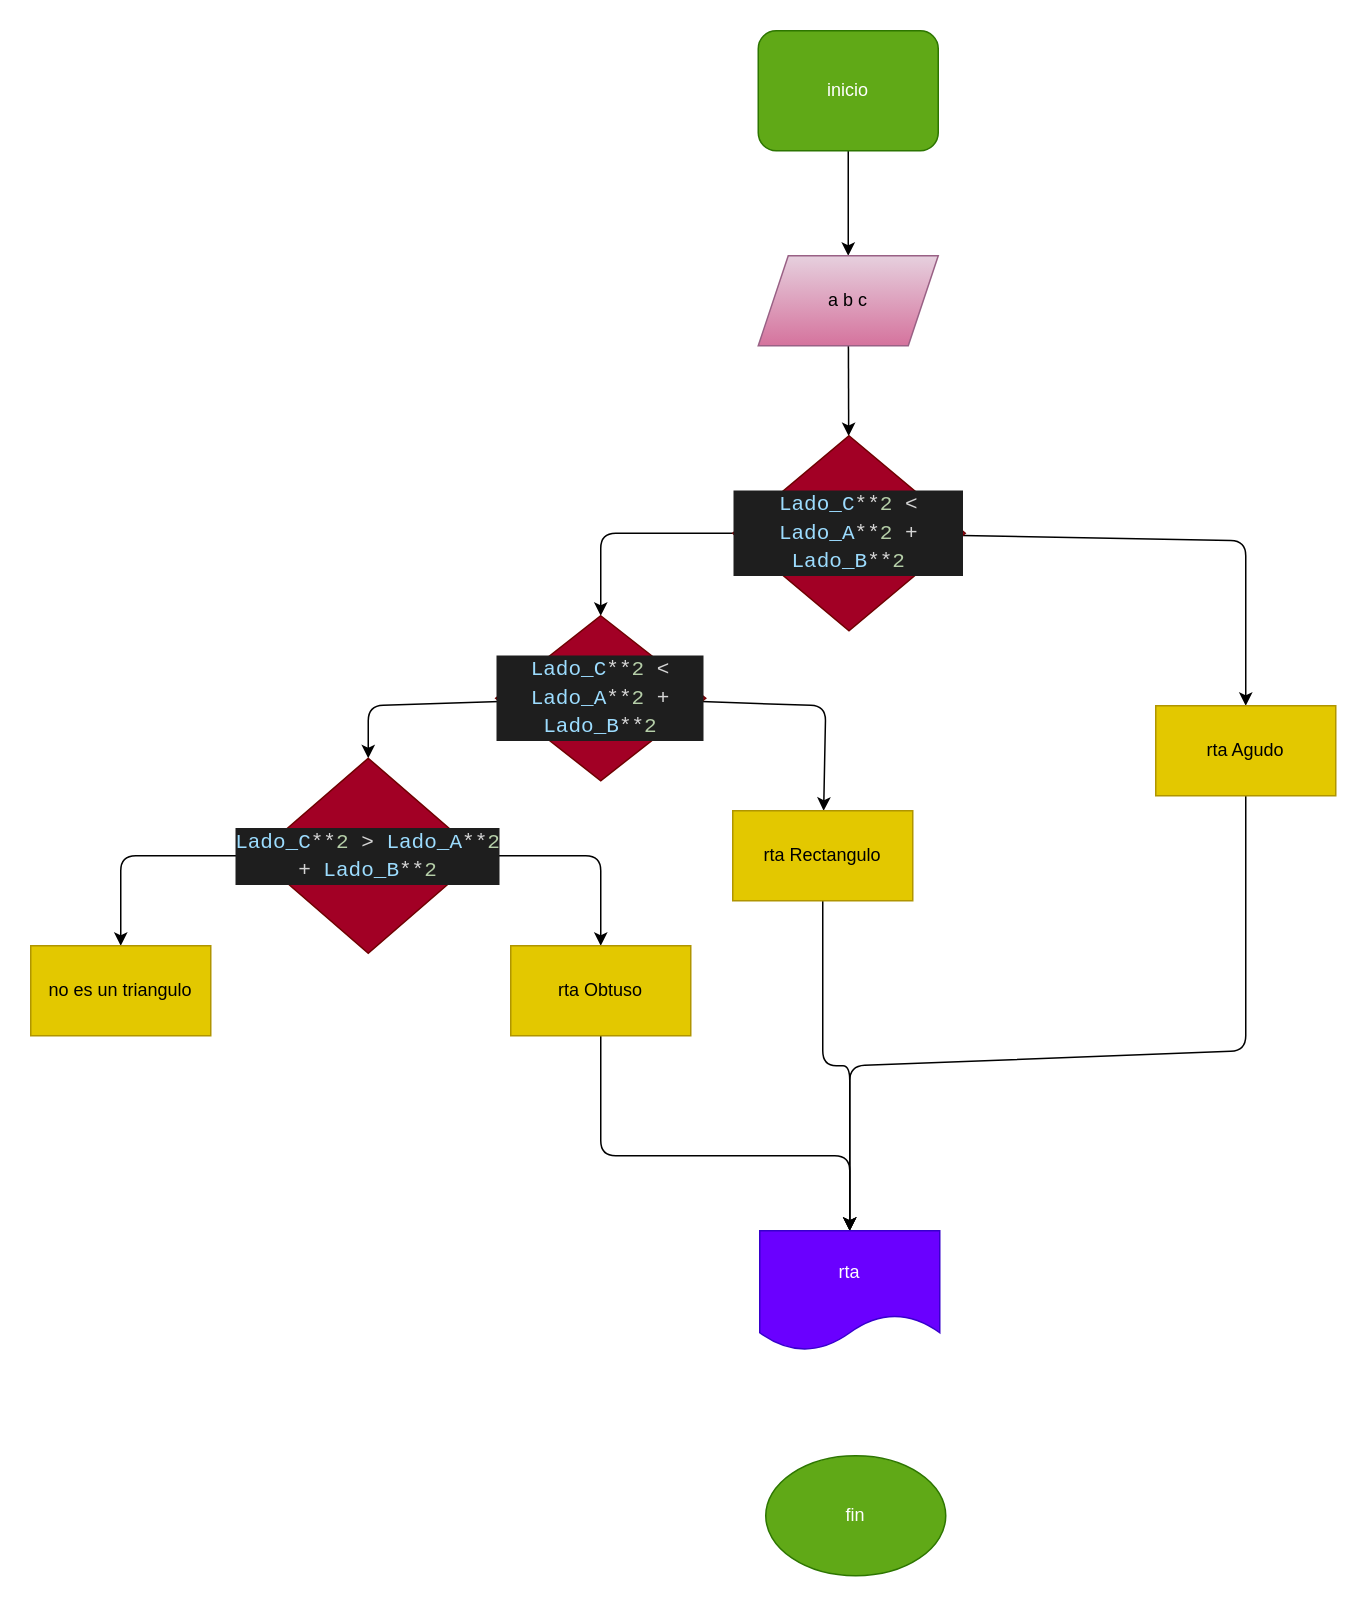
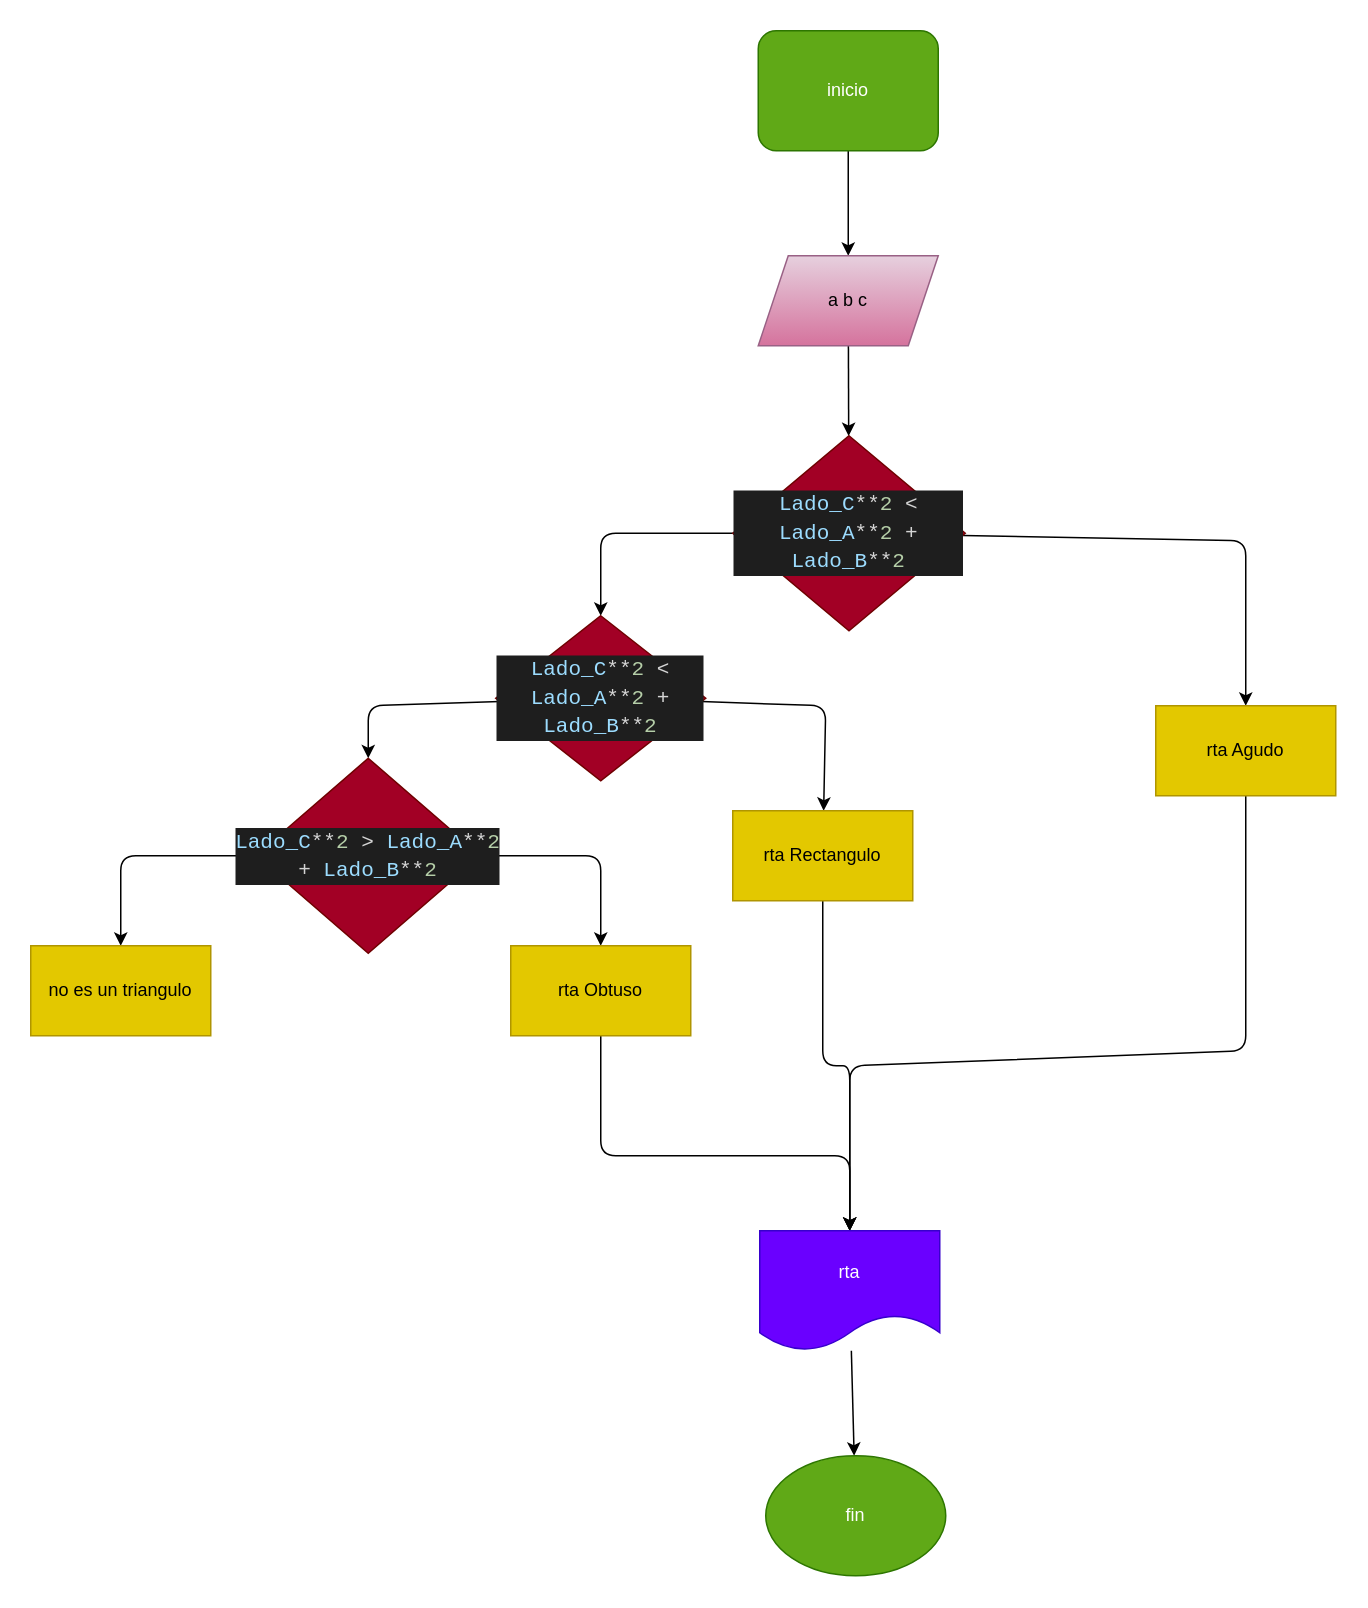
edge "rta" -> "fin": added
